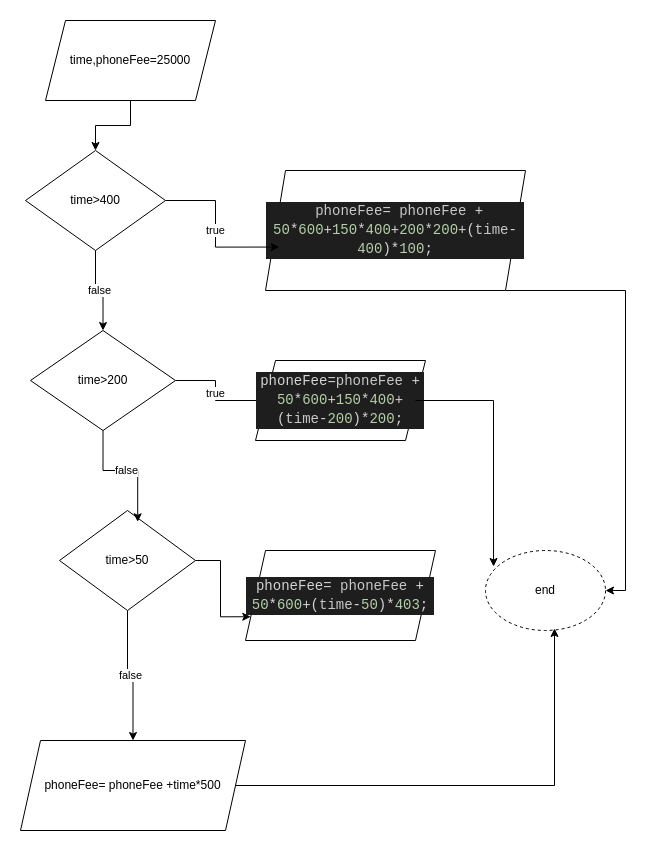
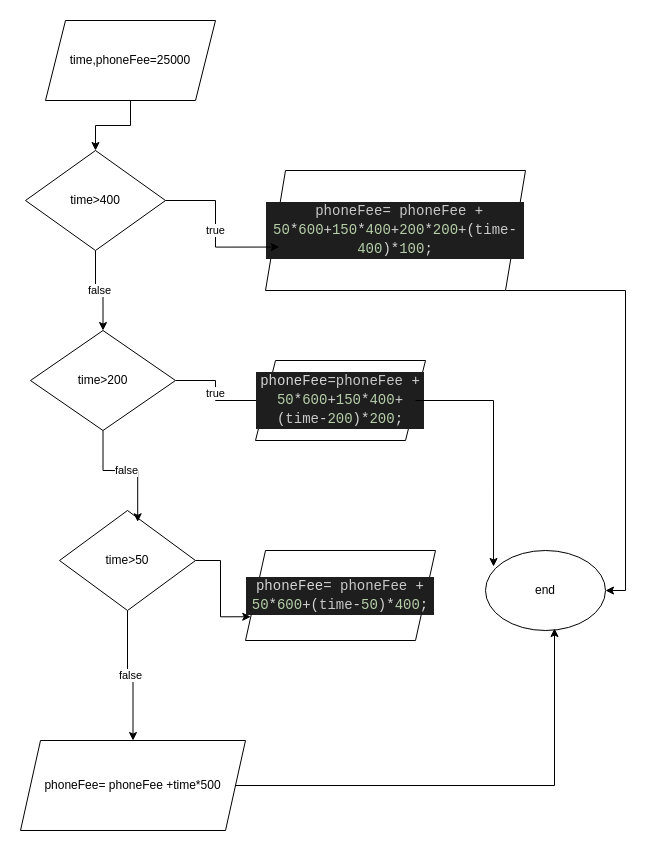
node "end": style dashed -> solid
node "phoneFee= phoneFee + 50*600+(time-50)*403;": label "phoneFee= phoneFee + 50*600+(time-50)*403;" -> "phoneFee= phoneFee + 50*600+(time-50)*400;"
